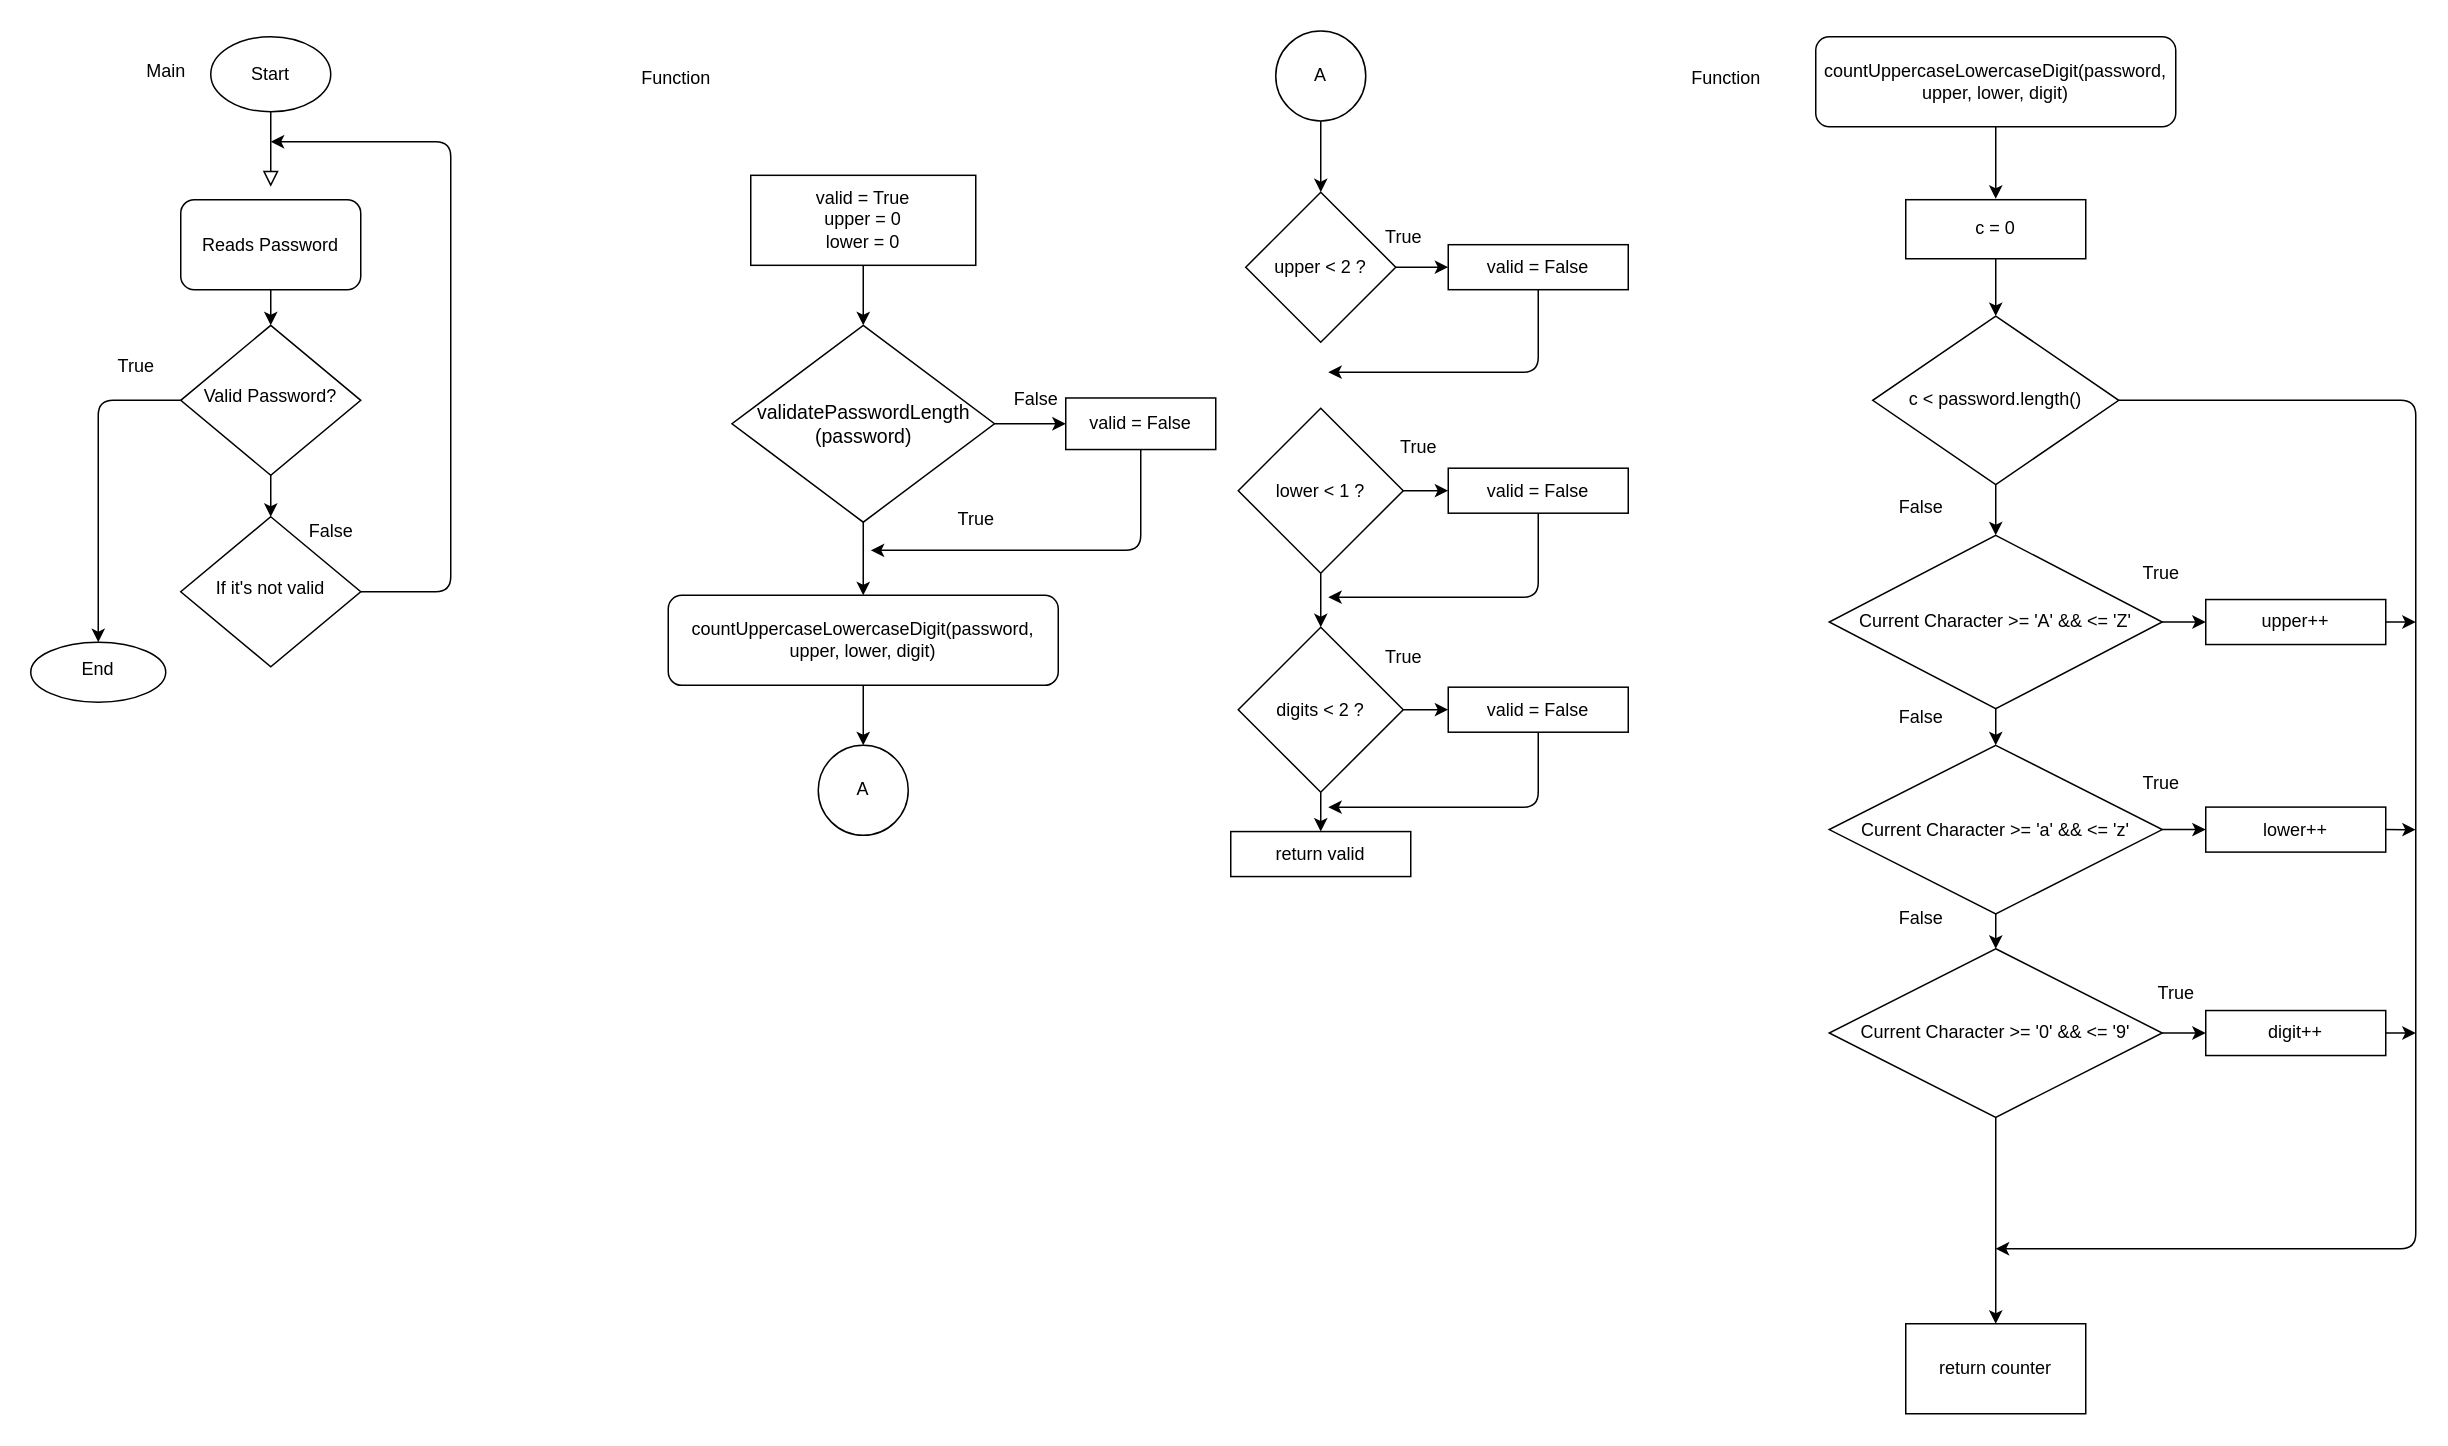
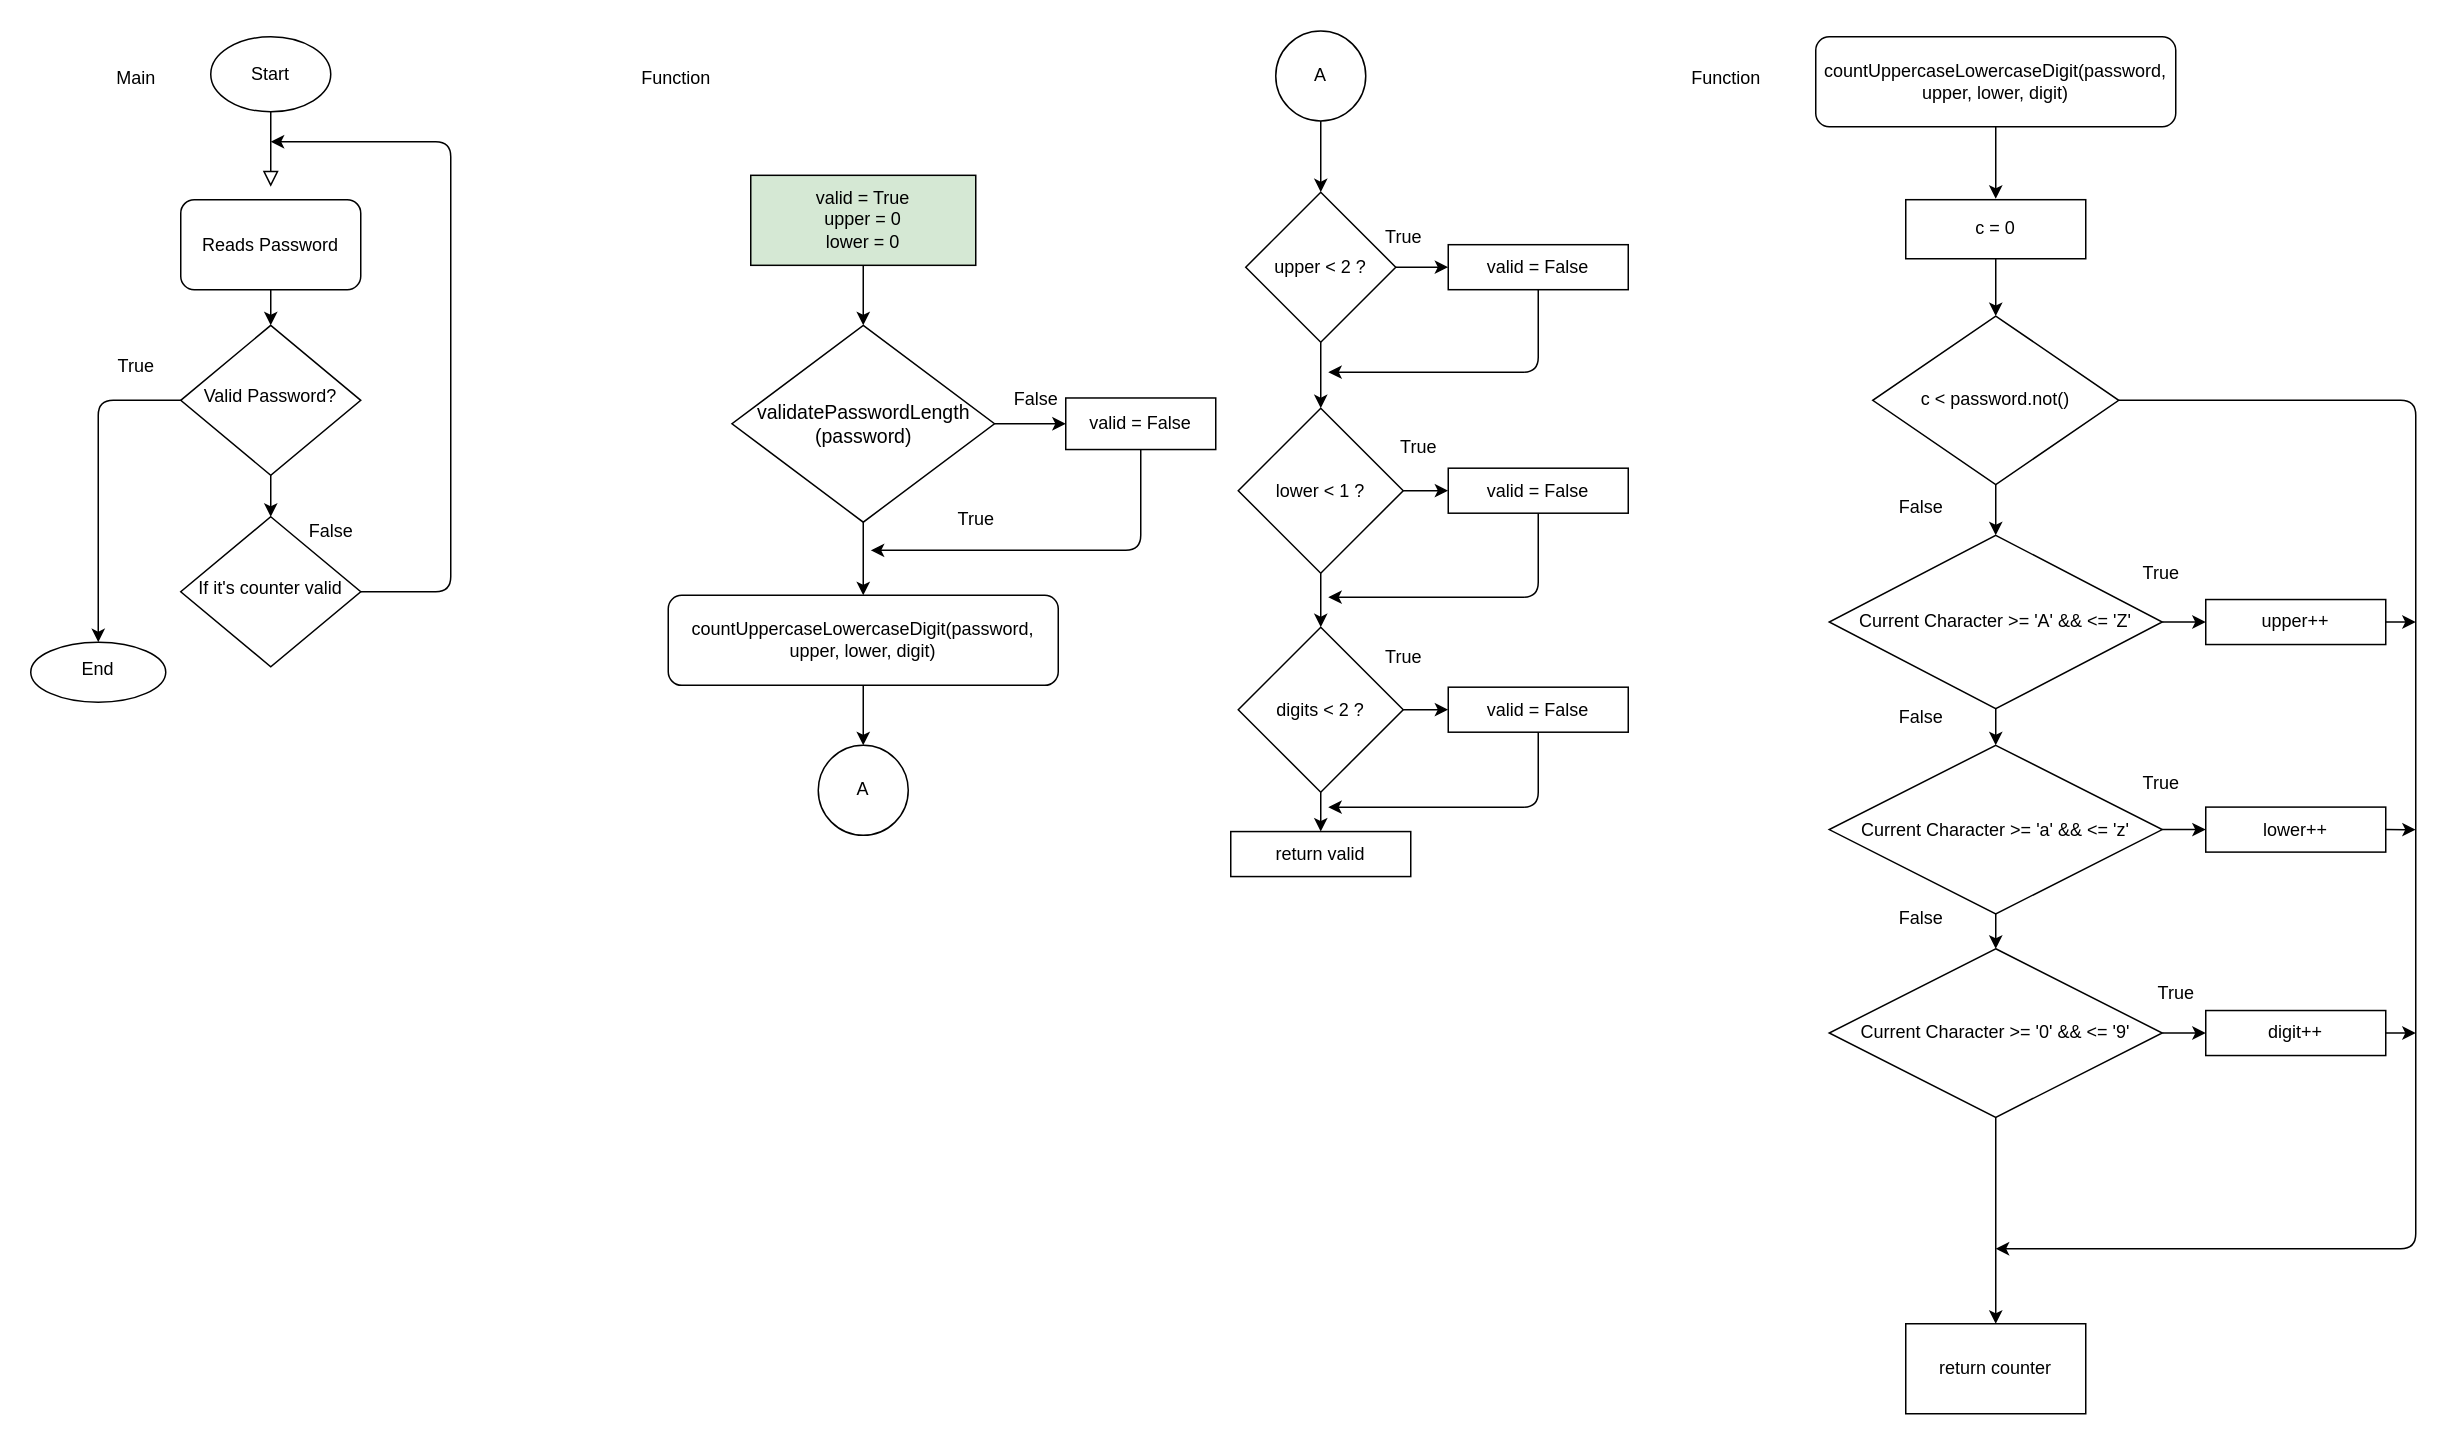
node "Main": moved (166, 71) -> (136, 79)
node "valid = True upper = 0 lower = 0": fillcolor #ffffff -> #d5e8d4
edge "upper < 2 ?" -> "lower < 1 ?": added
node "c < password.length()": label "c < password.length()" -> "c < password.not()"
node "If it's not valid": label "If it's not valid" -> "If it's counter valid"
